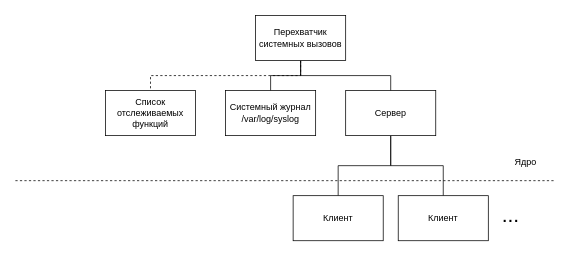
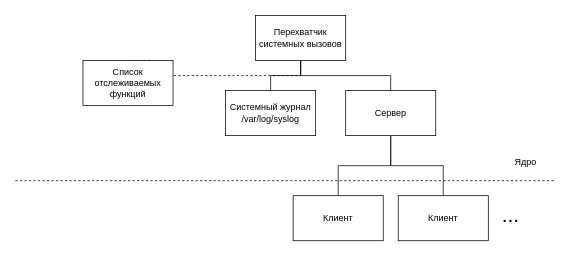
node "Список отслеживаемых функций": moved (150, 113) -> (128, 83)
